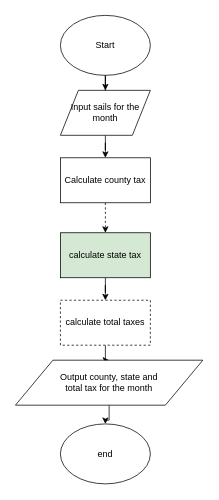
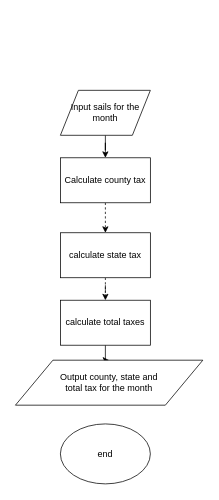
node "Start": removed
edge "Start" -> "Input sails for the month": removed
node "calculate state tax": fillcolor #d5e8d4 -> #ffffff
edge "calculate state tax" -> "calculate total taxes": style solid -> dashed
node "calculate total taxes": style dashed -> solid
edge "Output county, state and total tax for the month" -> "end": removed
